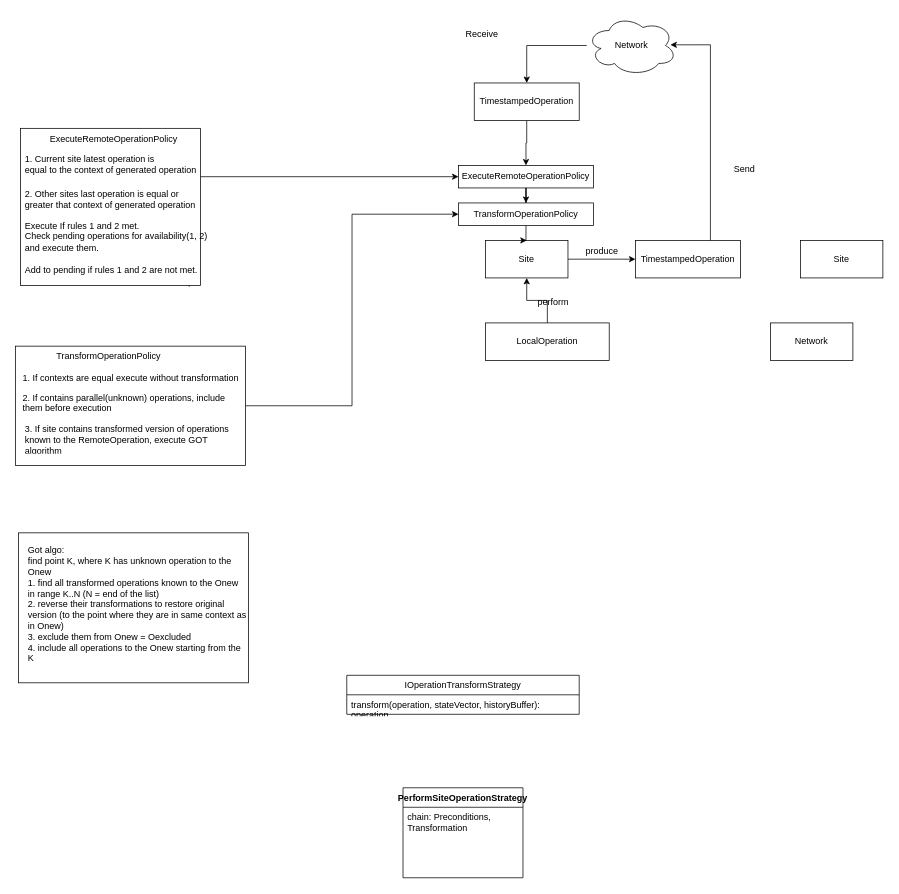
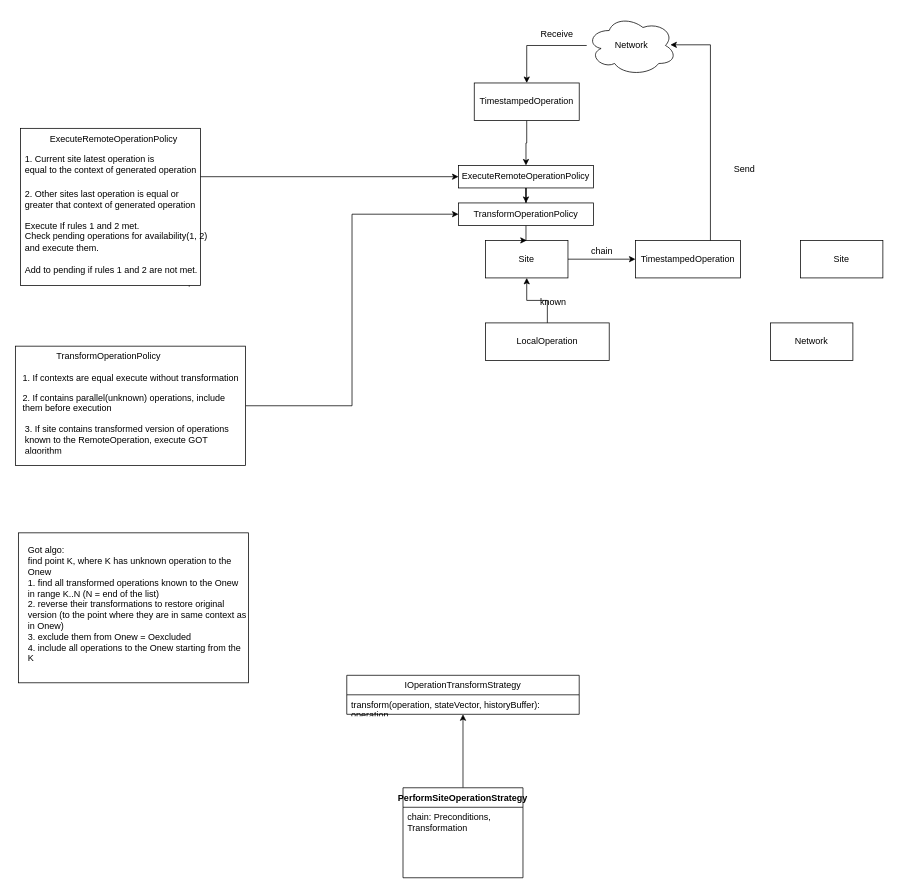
node "Receive": moved (482, 34) -> (557, 34)
node "produce": label "produce" -> "chain"
node "perform": label "perform" -> "known"
edge "PerformSiteOperationStrategy" -> "IOperationTransformStrategy": added
